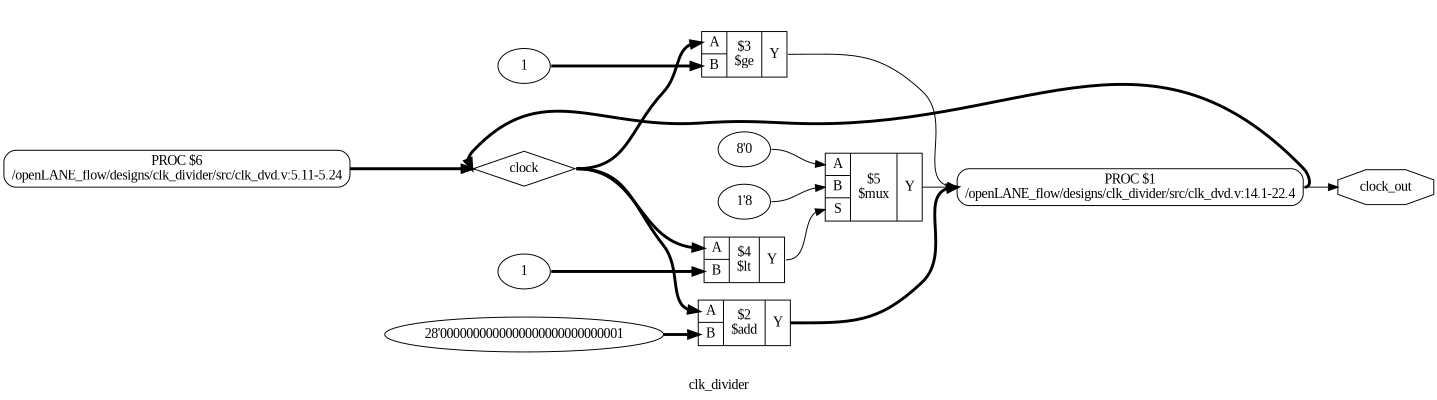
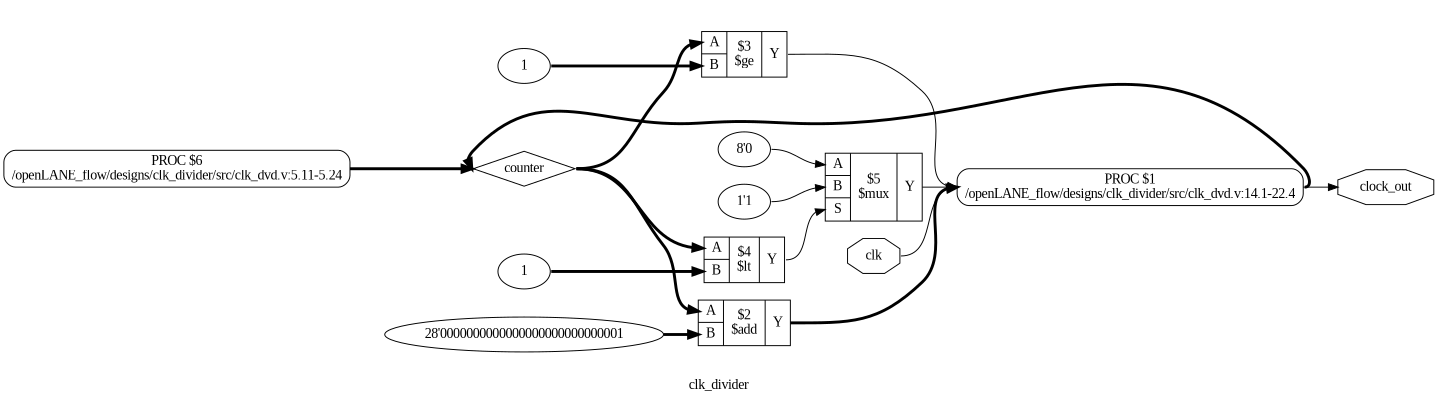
node "clock": label "clock" -> "counter"
node "1'8": label "1'8" -> "1'1"
node "clk": added
